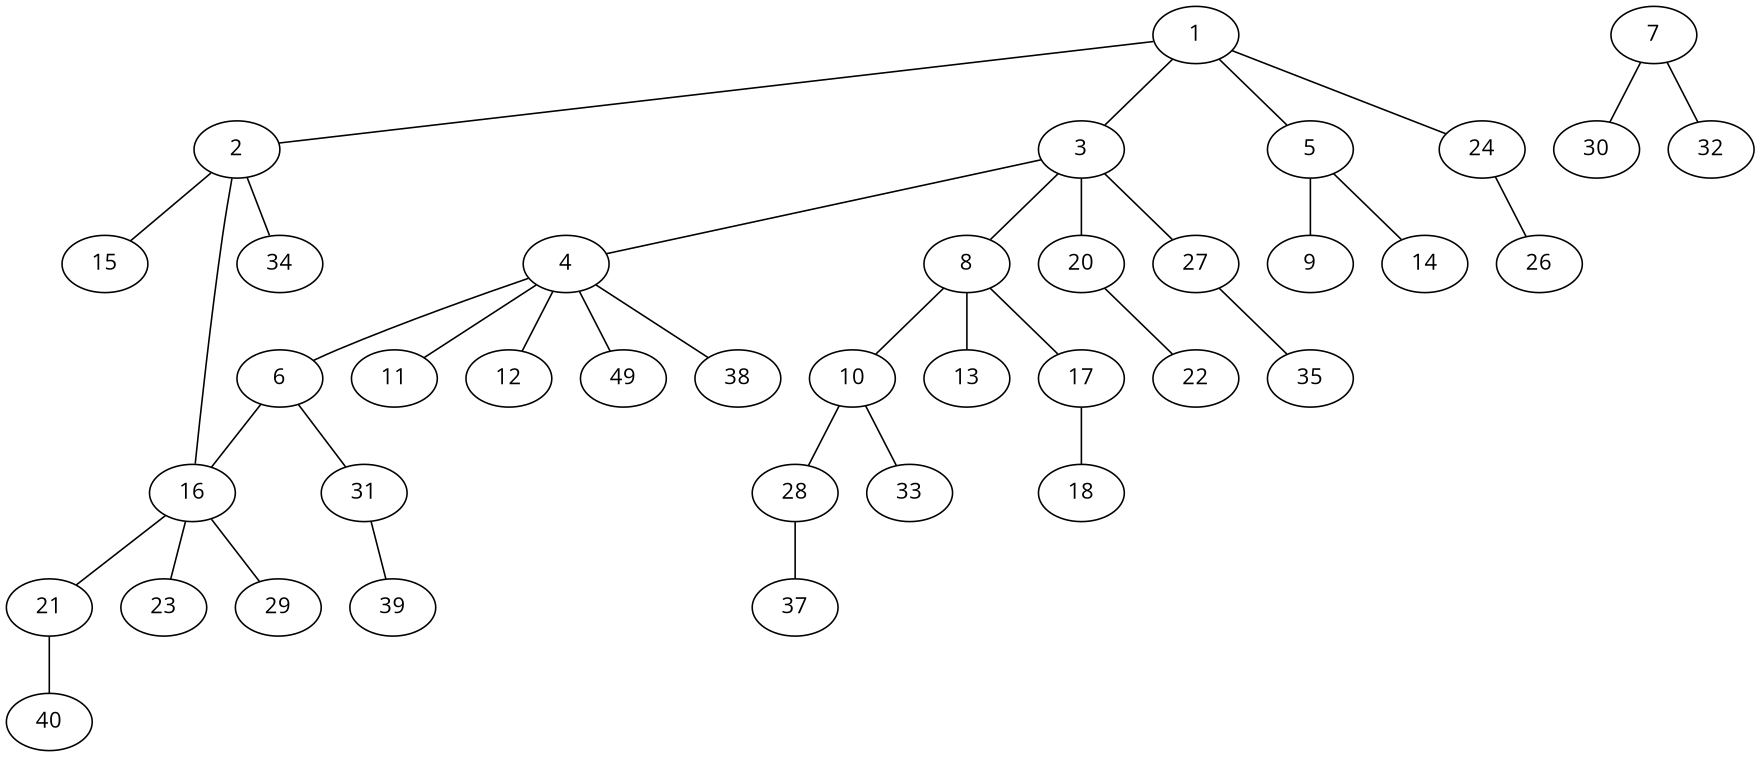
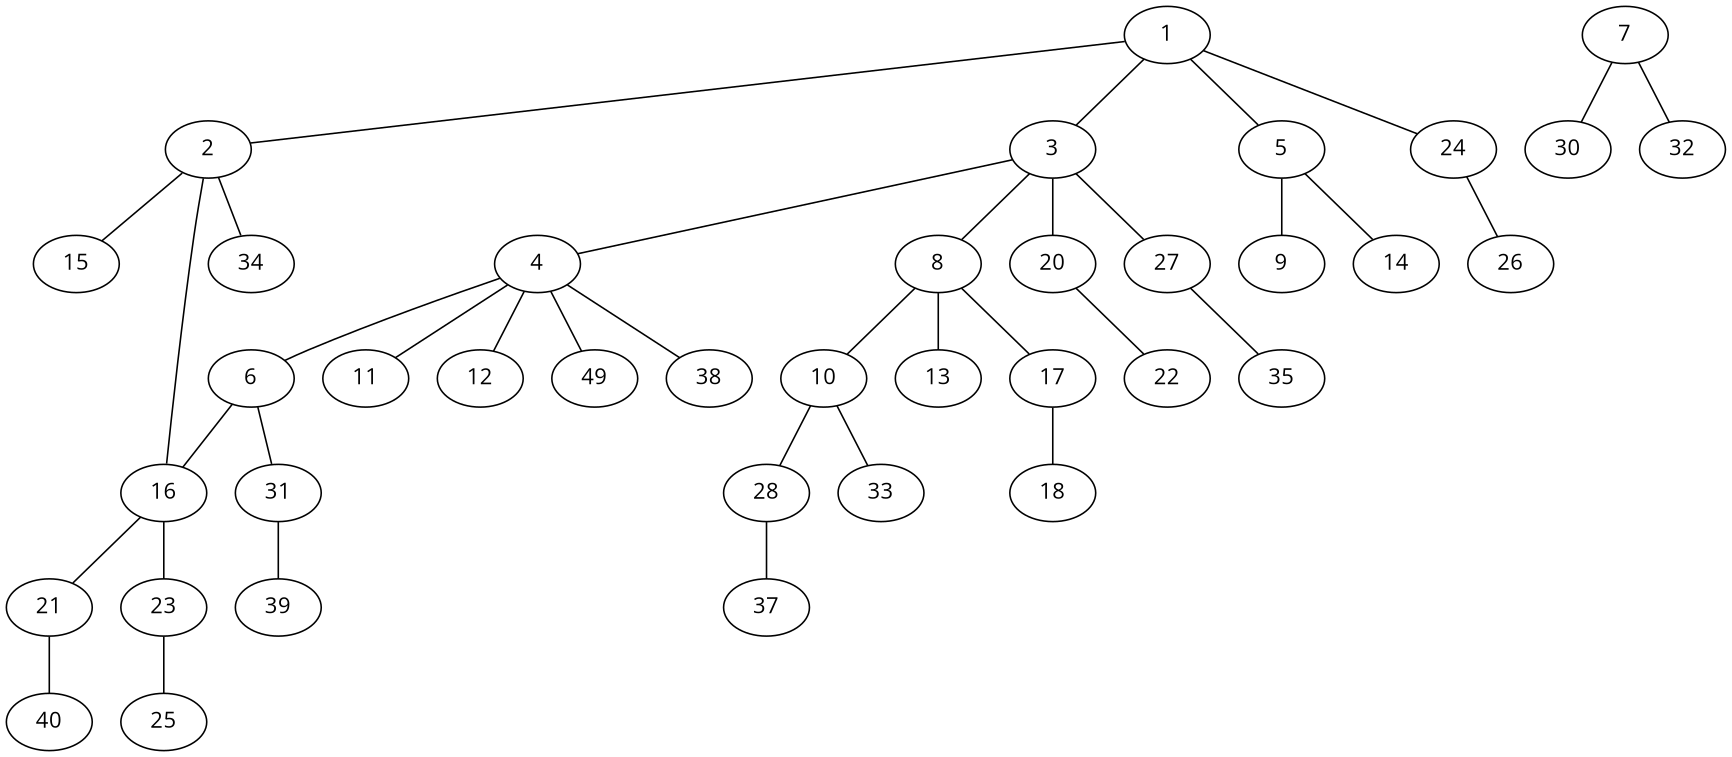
node "29": removed
node "25": added
